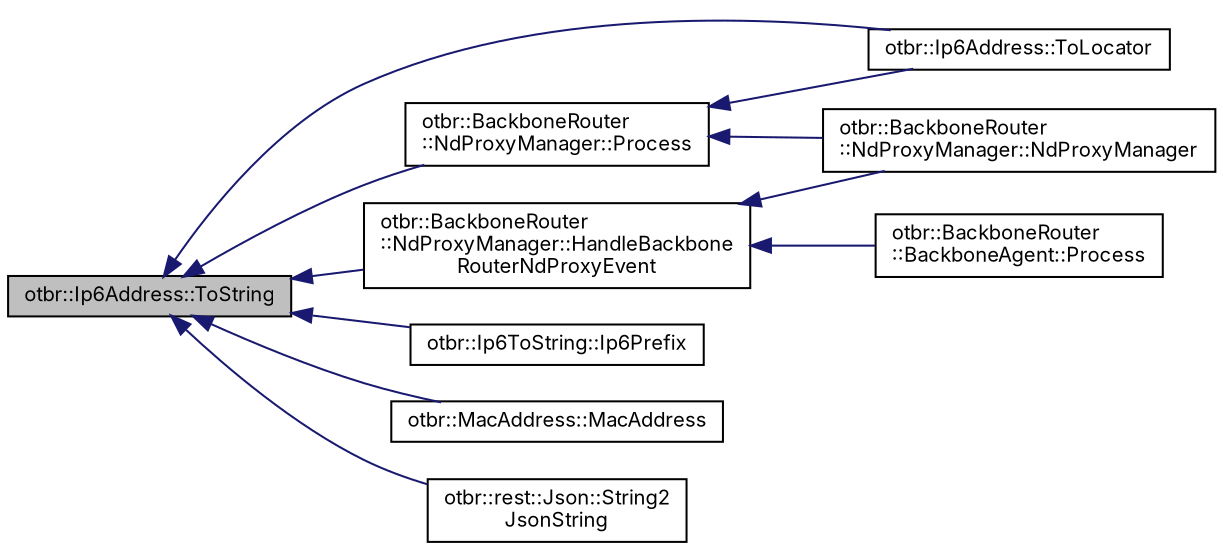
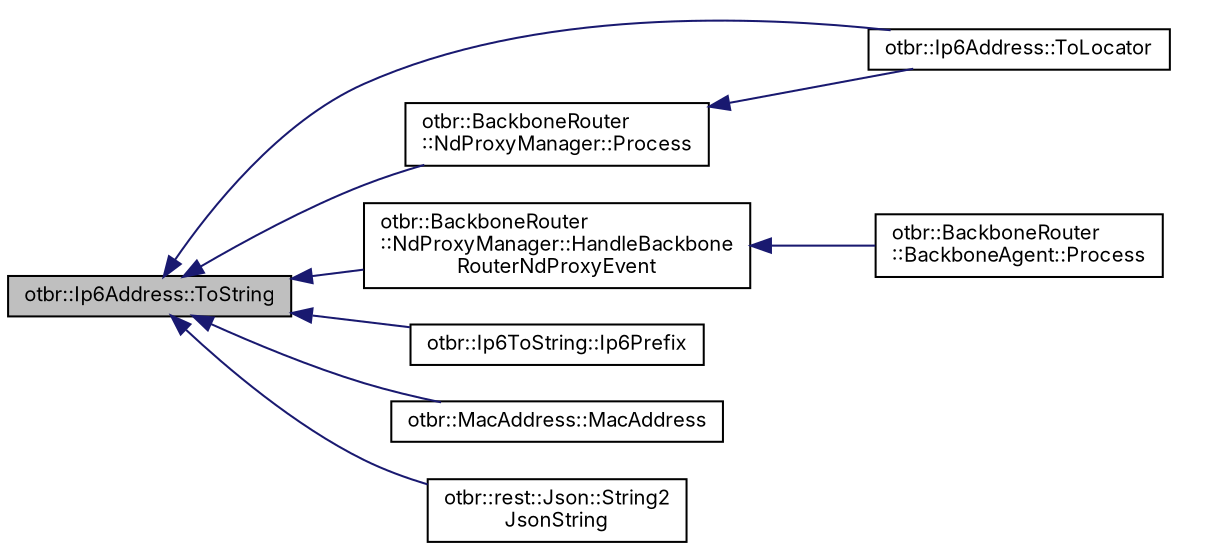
node "otbr::BackboneRouter ::NdProxyManager::NdProxyManager": removed
